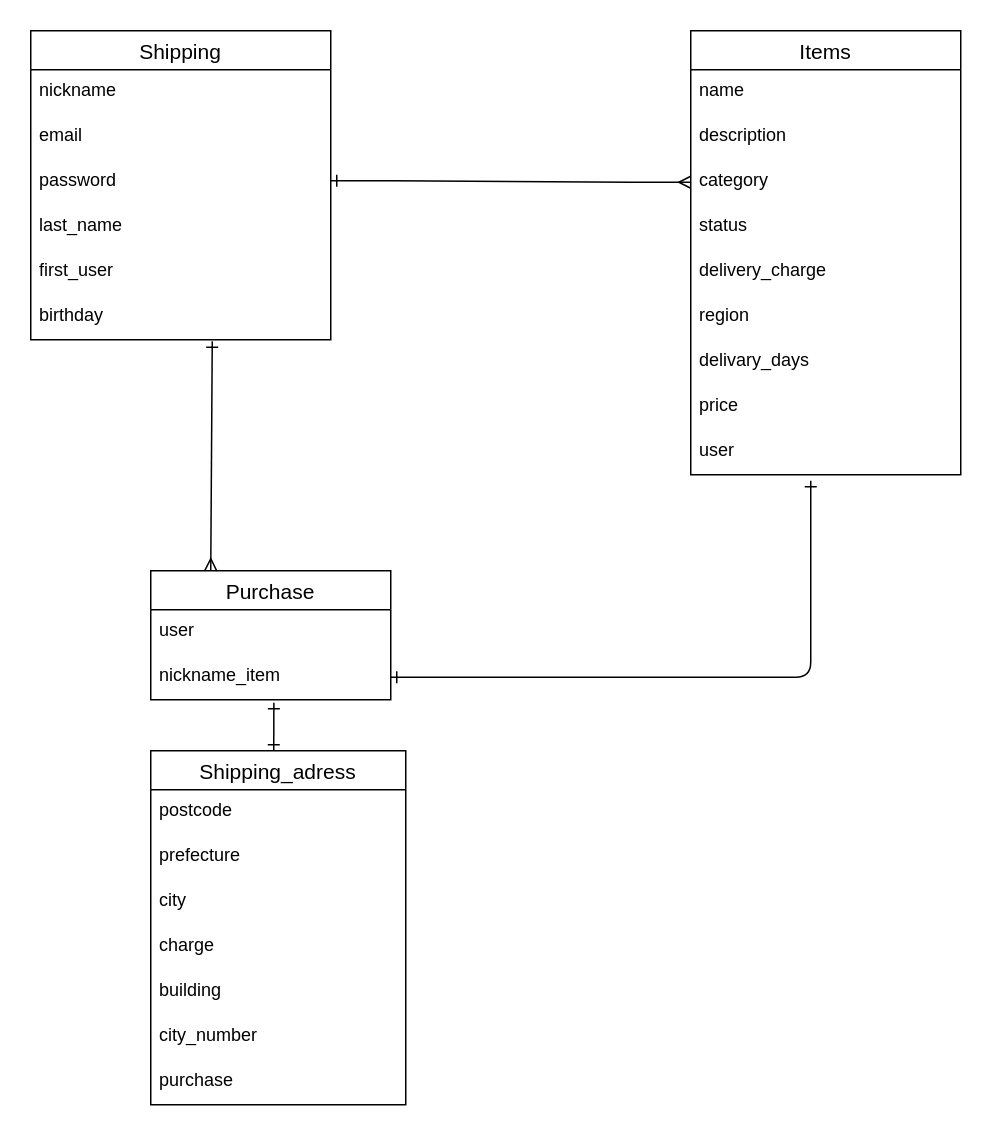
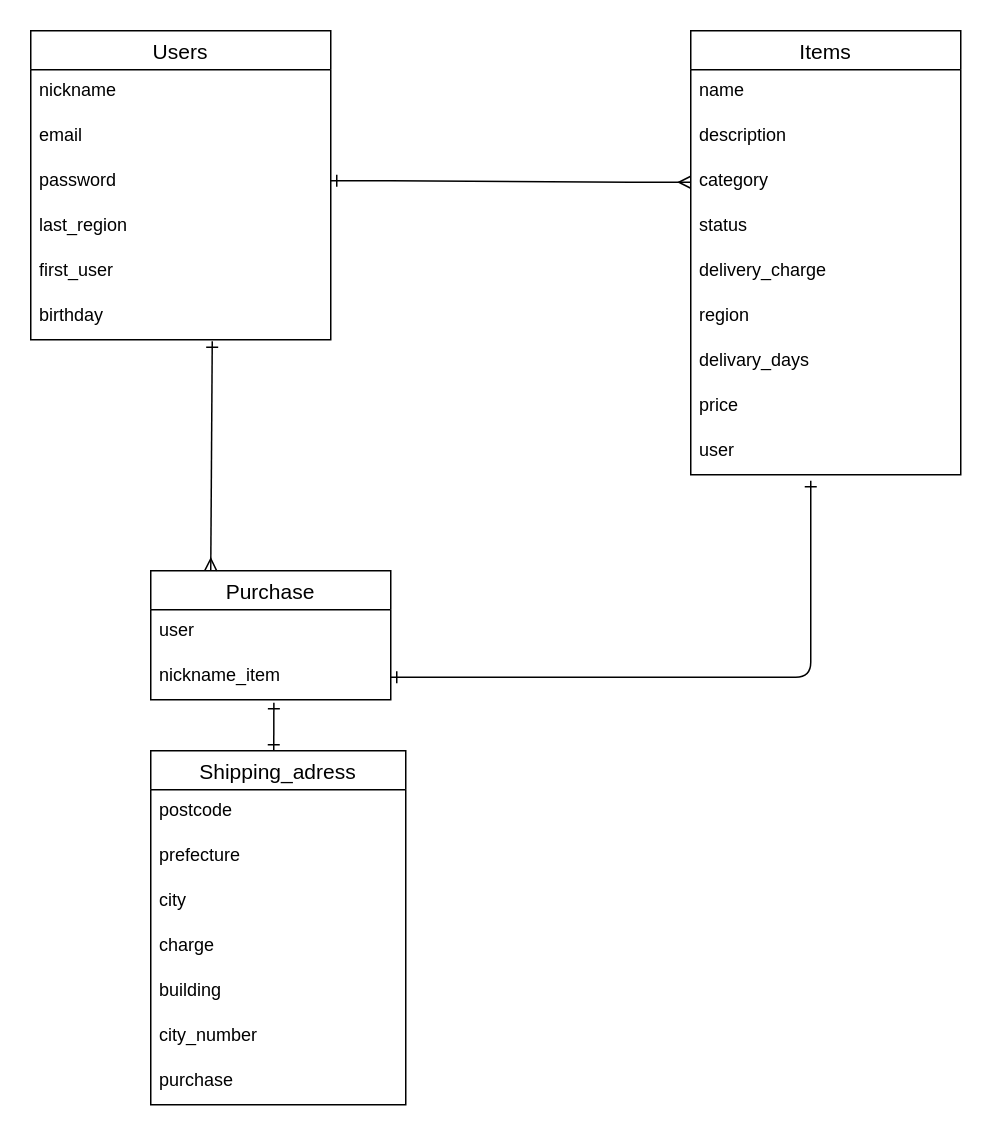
node "Shipping": label "Shipping" -> "Users"
node "last_name": label "last_name" -> "last_region"
